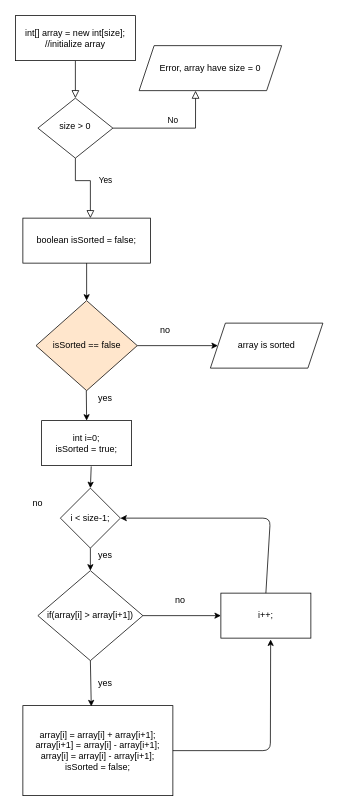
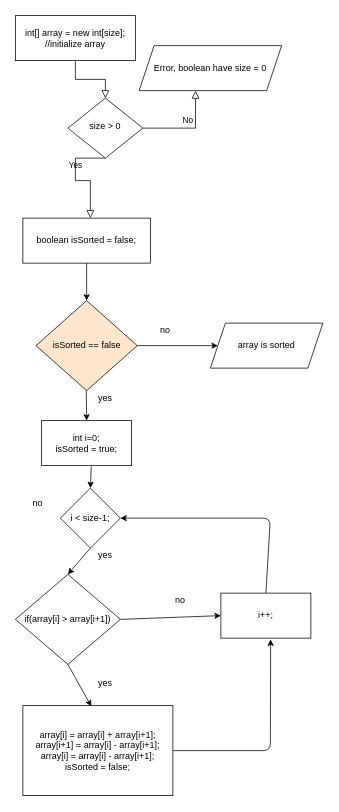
node "Error, array have size = 0": label "Error, array have size = 0" -> "Error, boolean have size = 0"
node "size > 0": moved (75, 128) -> (105, 128)
node "if(array[i] > array[i+1])": moved (90, 615) -> (68, 619)
